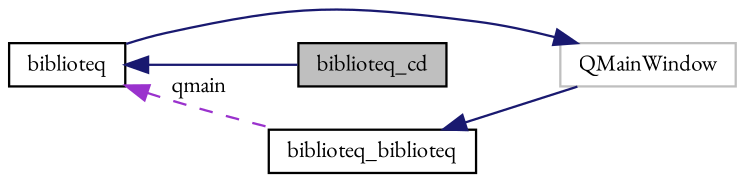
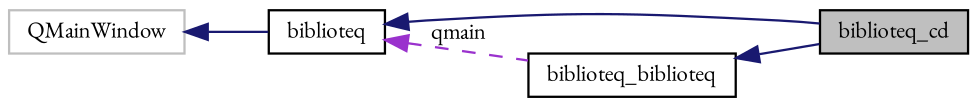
edge "QMainWindow" -> "biblioteq_biblioteq": now "biblioteq_cd" -> "biblioteq_biblioteq"
